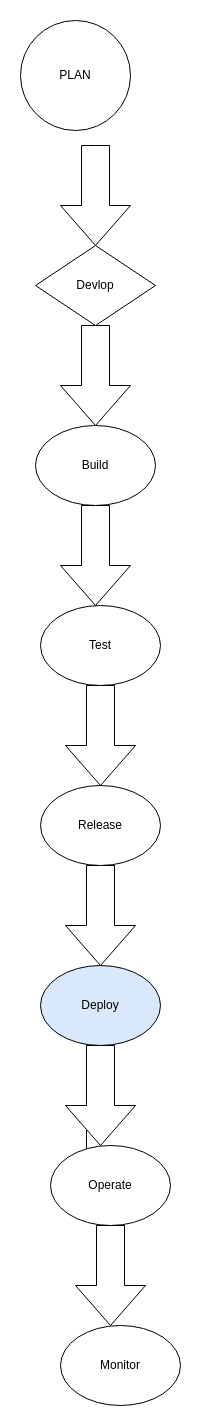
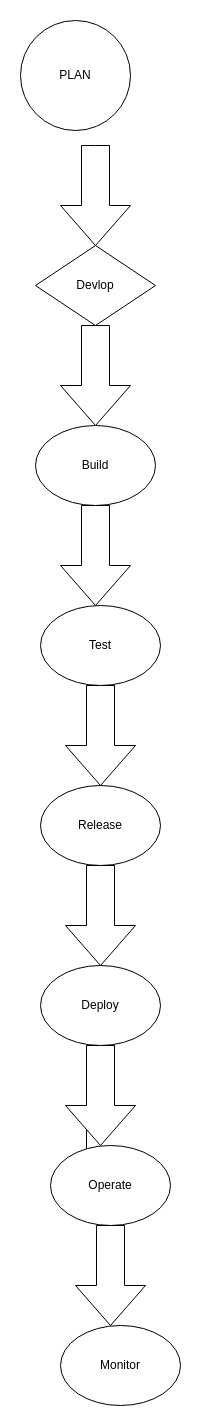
node "Deploy": fillcolor #dae8fc -> #ffffff
